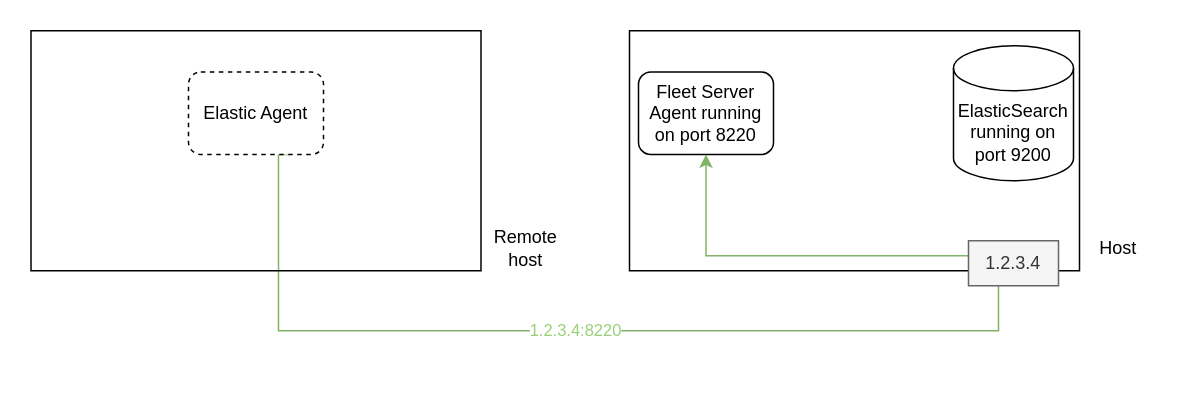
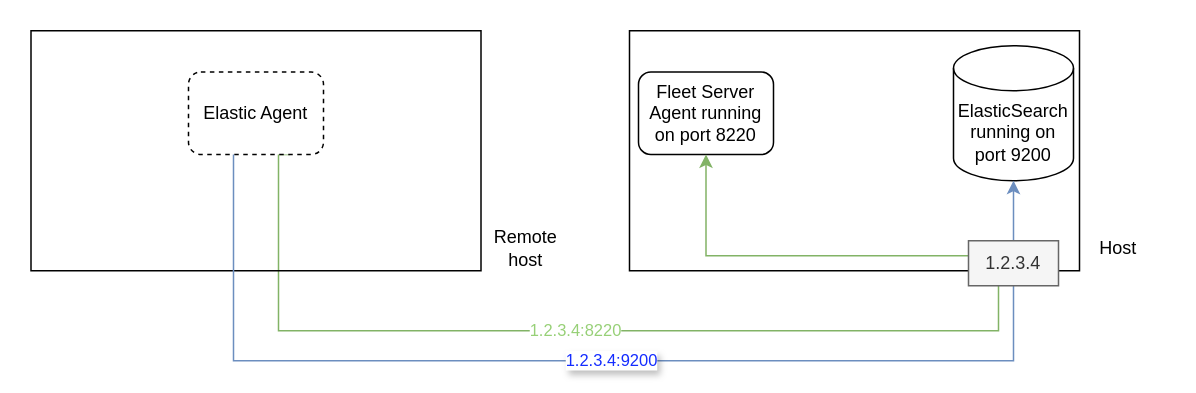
edge "Elastic Agent" -> "ElasticSearch running on port 9200": added, label "1.2.3.4:9200"
